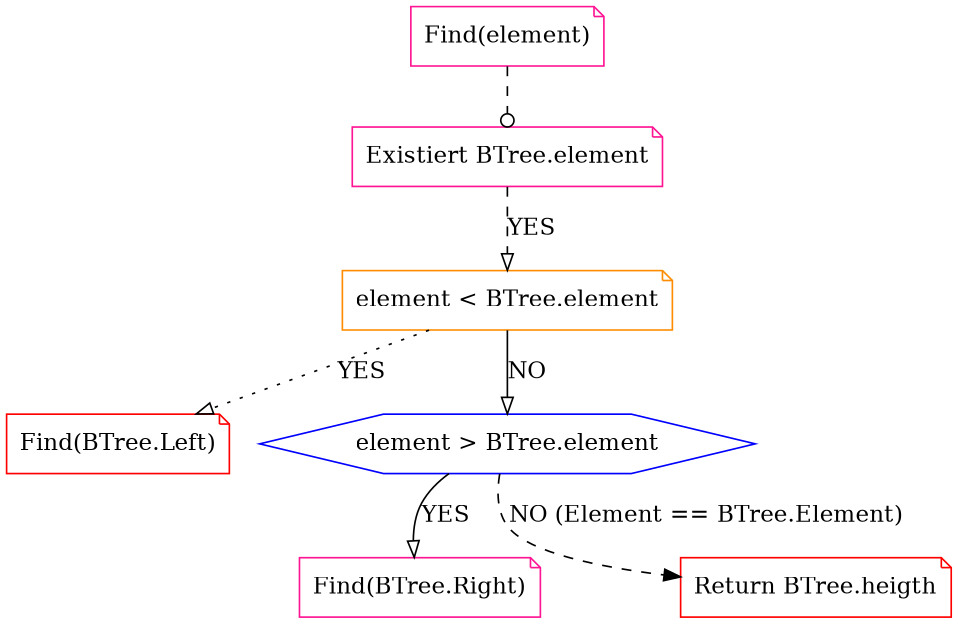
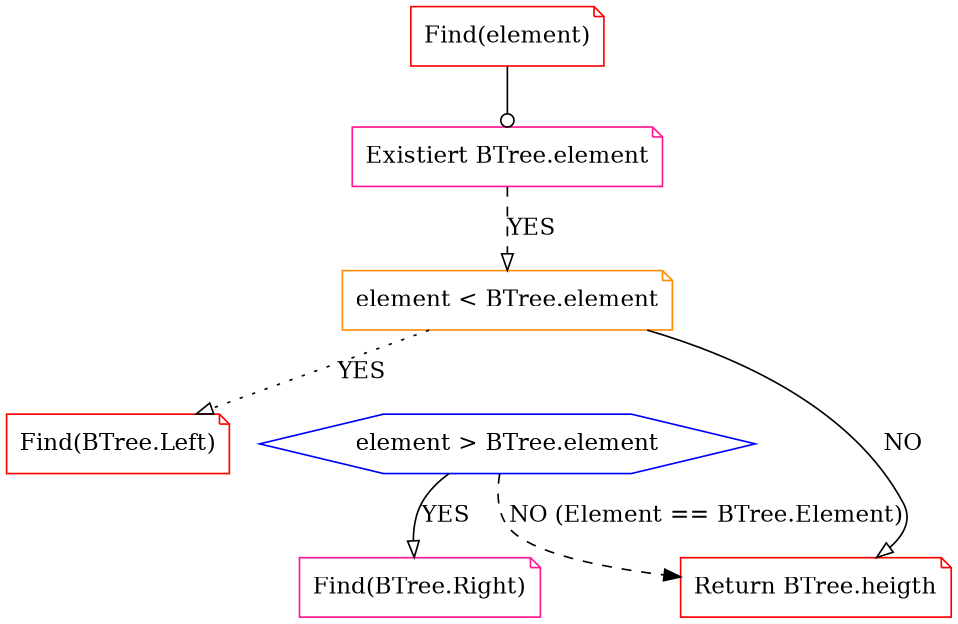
node "Find(element)": color deeppink -> red
edge "Find(element)" -> "Existiert BTree.element": style dashed -> solid
edge "element < BTree.element" -> "element > BTree.element": now "element < BTree.element" -> "Return BTree.heigth"
